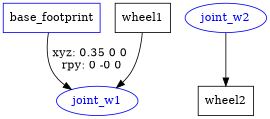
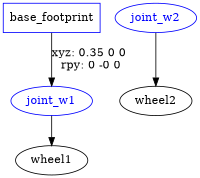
node "wheel1": shape box -> ellipse
edge "wheel1" -> "joint_w1": reversed
node "wheel2": shape box -> ellipse
